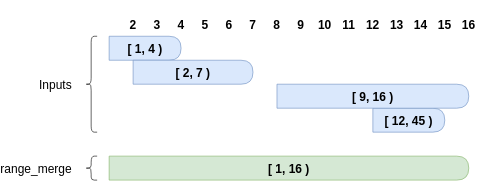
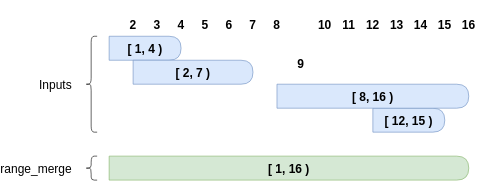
node "9": moved (301, 24) -> (301, 63)
node "[ 9, 16 )": label "[ 9, 16 )" -> "[ 8, 16 )"
node "[ 12, 45 )": label "[ 12, 45 )" -> "[ 12, 15 )"
